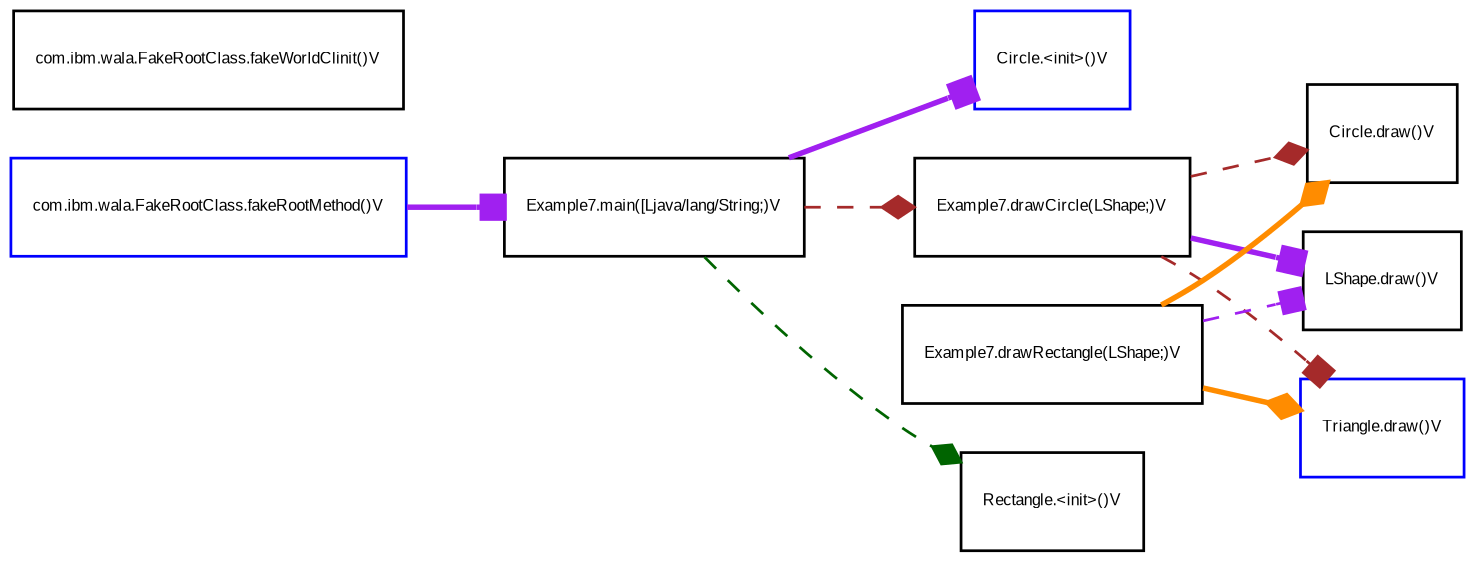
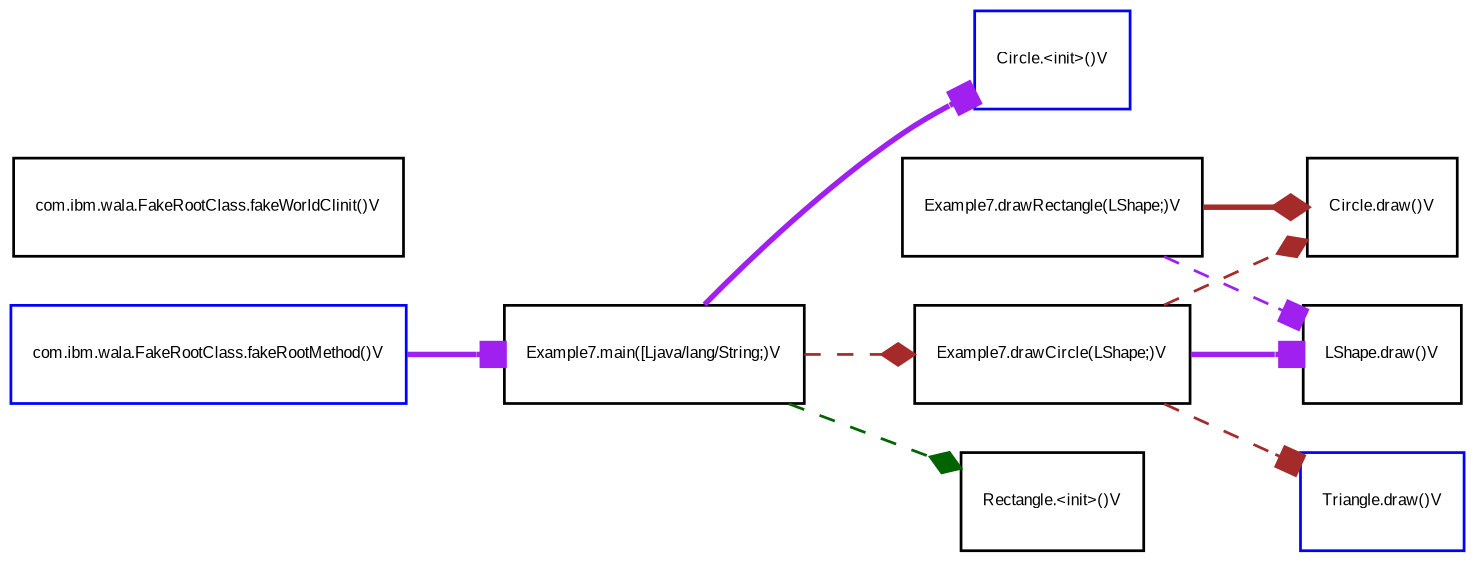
edge "Example7.drawRectangle(LShape;)V" -> "Circle.draw()V": color darkorange -> brown
edge "Example7.drawRectangle(LShape;)V" -> "Triangle.draw()V": removed
